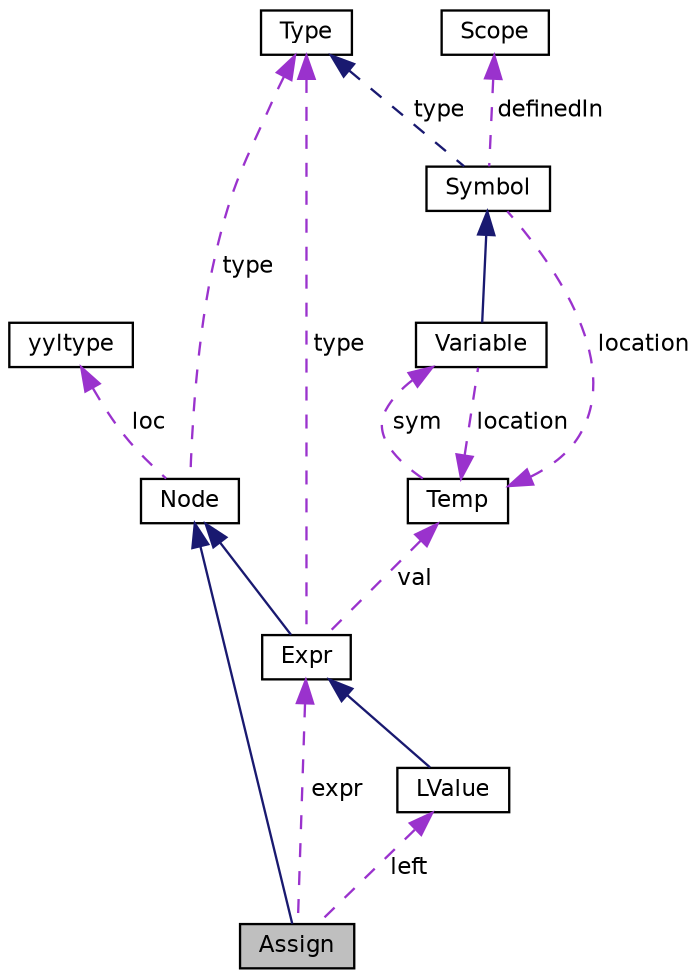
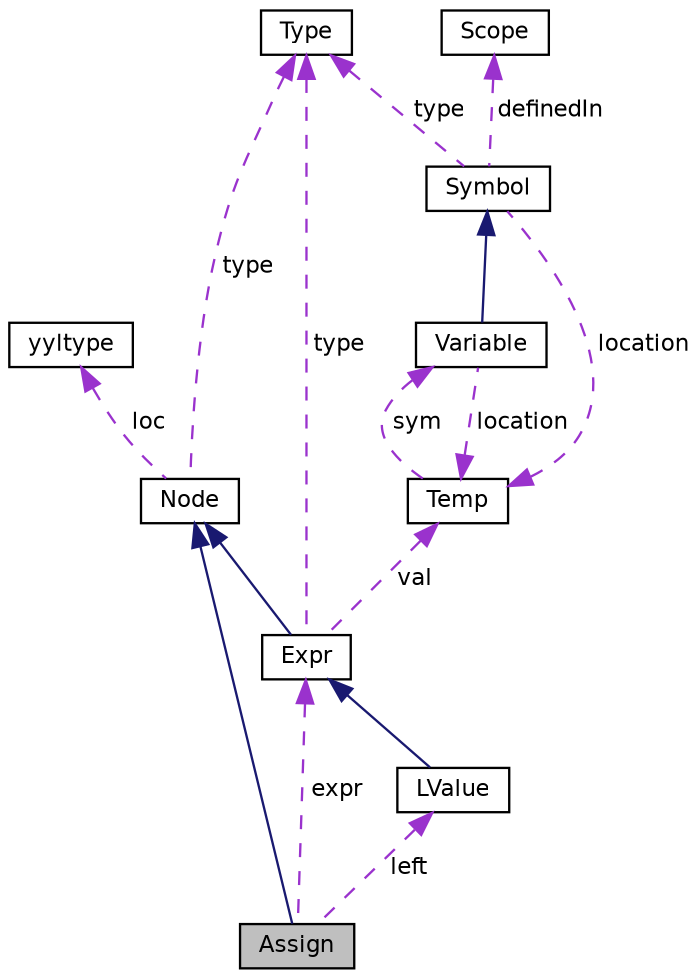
edge "Symbol" -> "Type": color midnightblue -> darkorchid3
